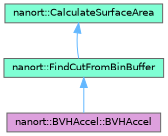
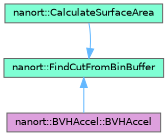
edge "nanort::FindCutFromBinBuffer" -> "nanort::CalculateSurfaceArea": reversed
